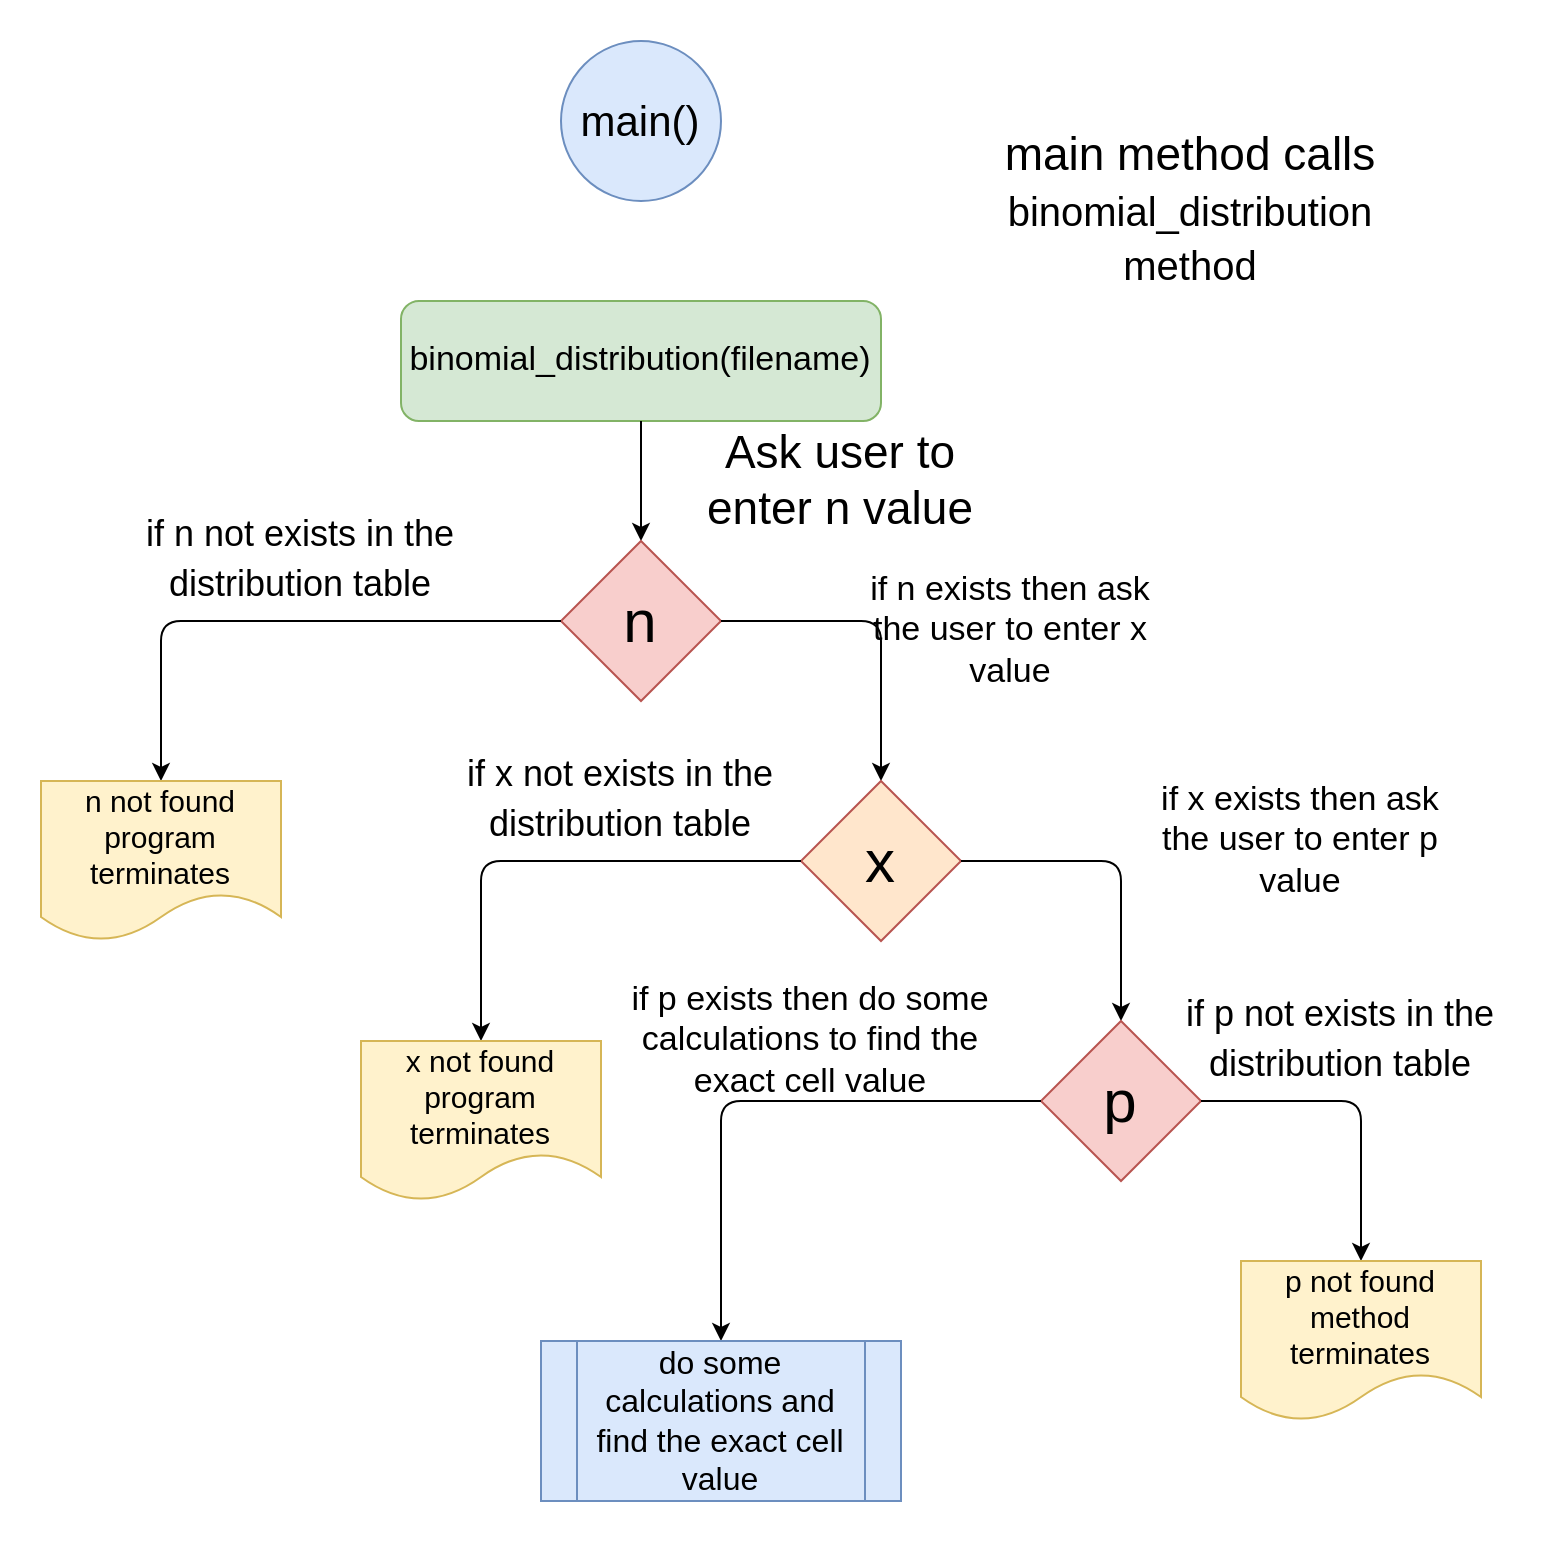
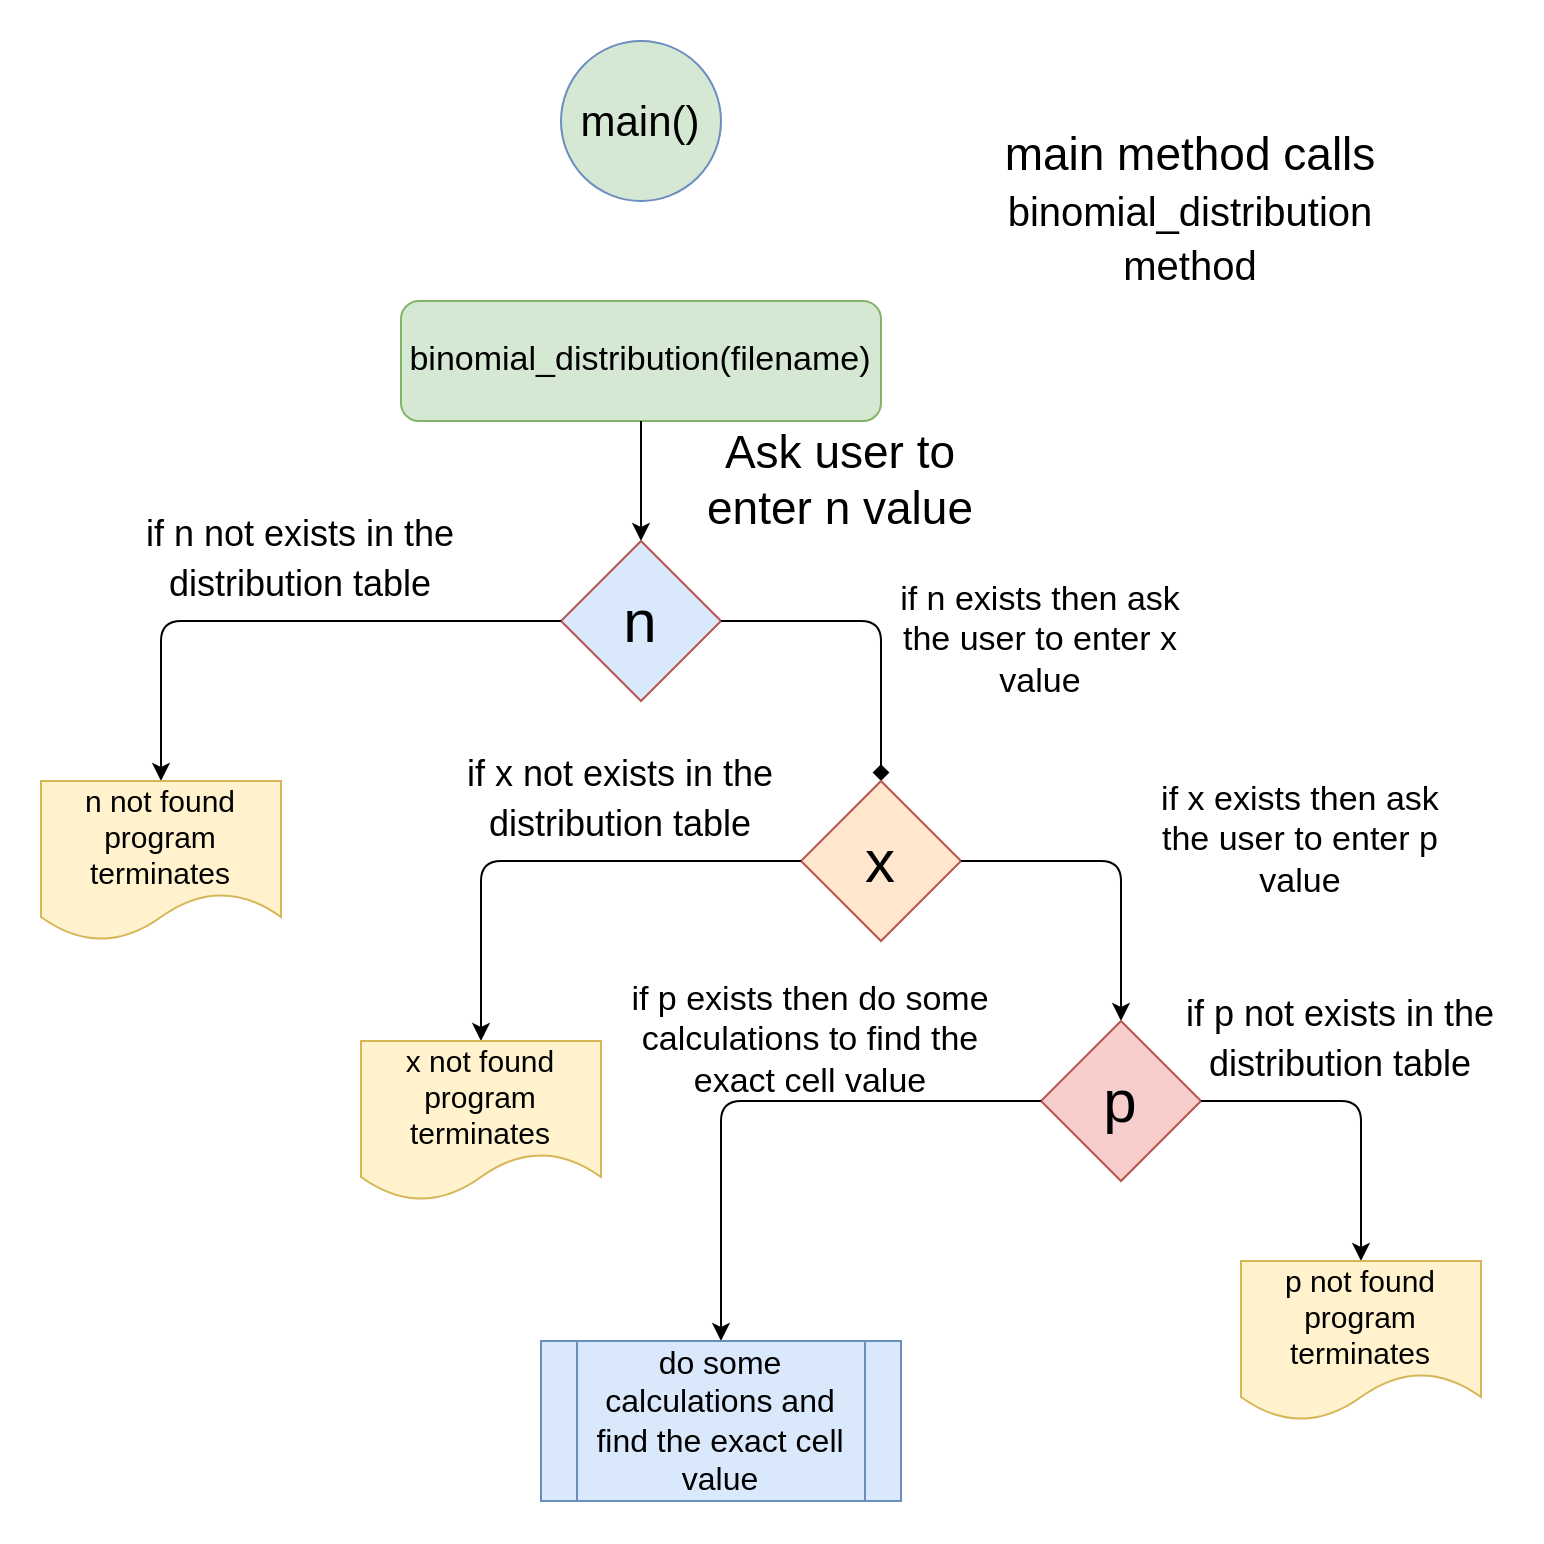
node "main()": fillcolor #dae8fc -> #d5e8d4
node "n": fillcolor #f8cecc -> #dae8fc
node "if n exists then ask the user to enter x value": moved (1011, 631) -> (1041, 641)
edge "n" -> "x": arrowhead classic -> diamond
node "p not found method terminates": label "p not found method terminates" -> "p not found program terminates"
